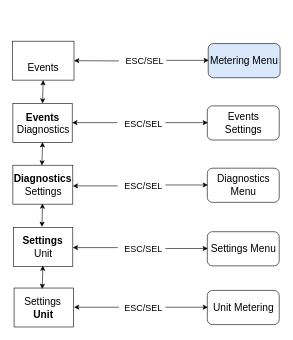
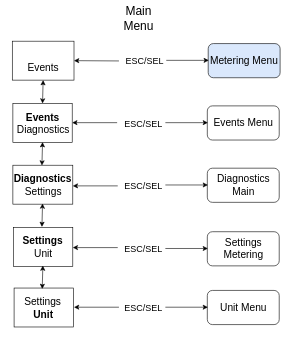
node "Main Menu": added
node "Events Settings": label "Events Settings" -> "Events Menu"
node "Diagnostics Menu": label "Diagnostics Menu" -> "Diagnostics Main"
node "Settings Menu": label "Settings Menu" -> "Settings Metering"
node "Unit Metering": label "Unit Metering" -> "Unit Menu"
